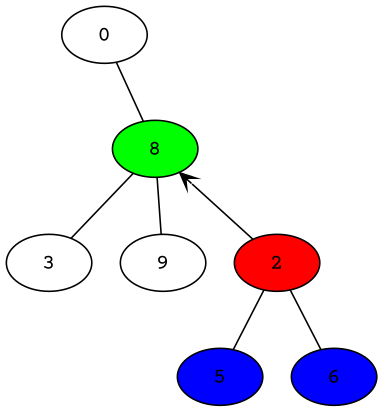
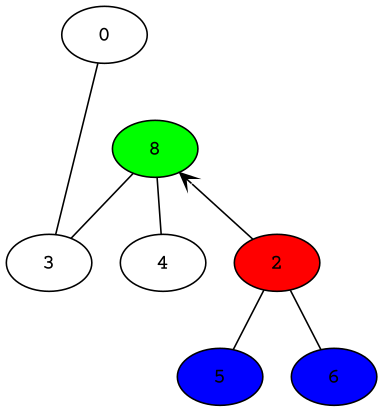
edge "0" -- "8": now "0" -- "3"
node "9": label "9" -> "4"
